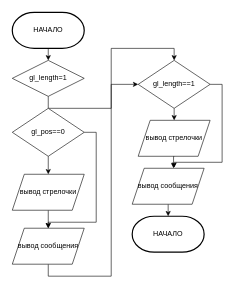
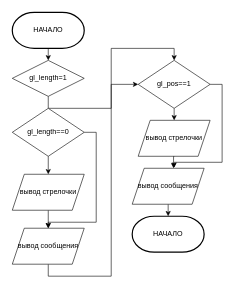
node "gl_length==1": label "gl_length==1" -> "gl_pos==1"
node "gl_pos==0": label "gl_pos==0" -> "gl_length==0"
